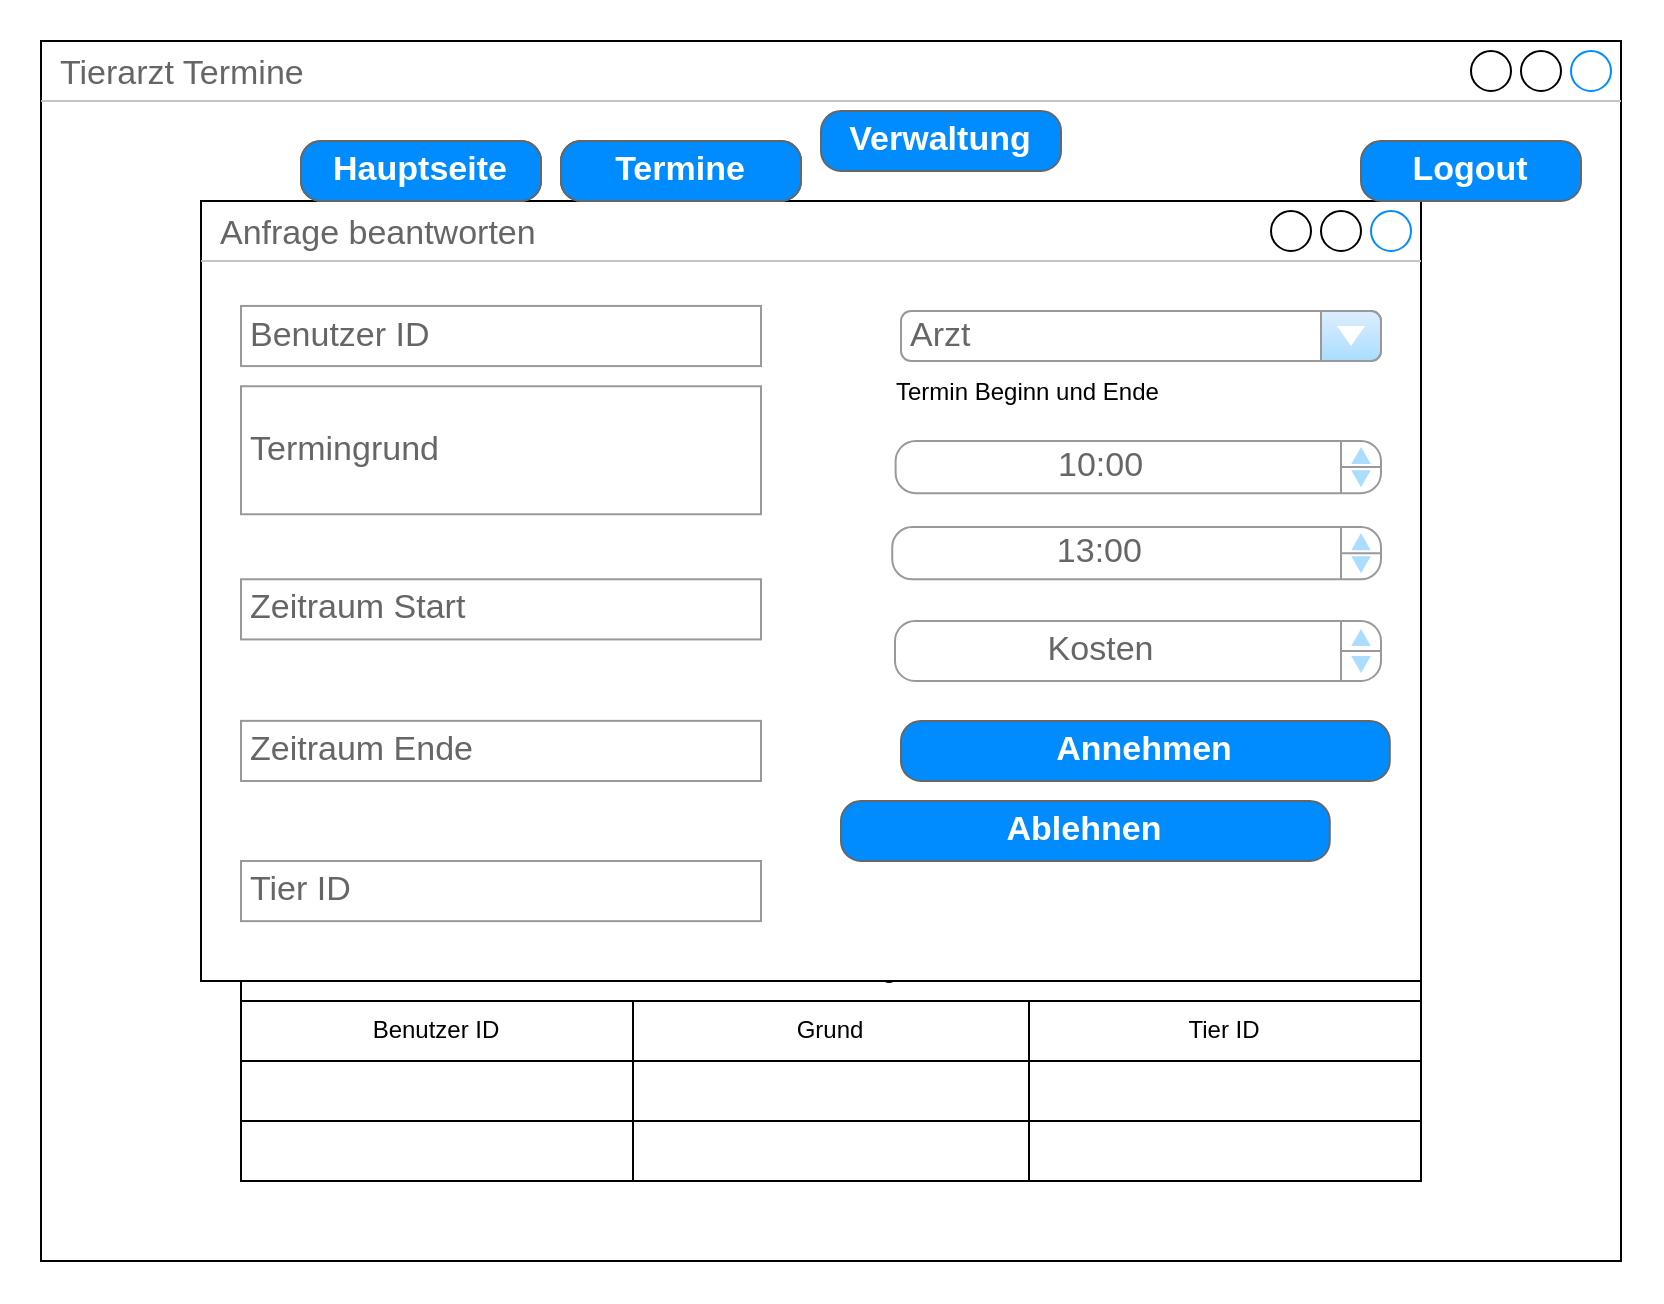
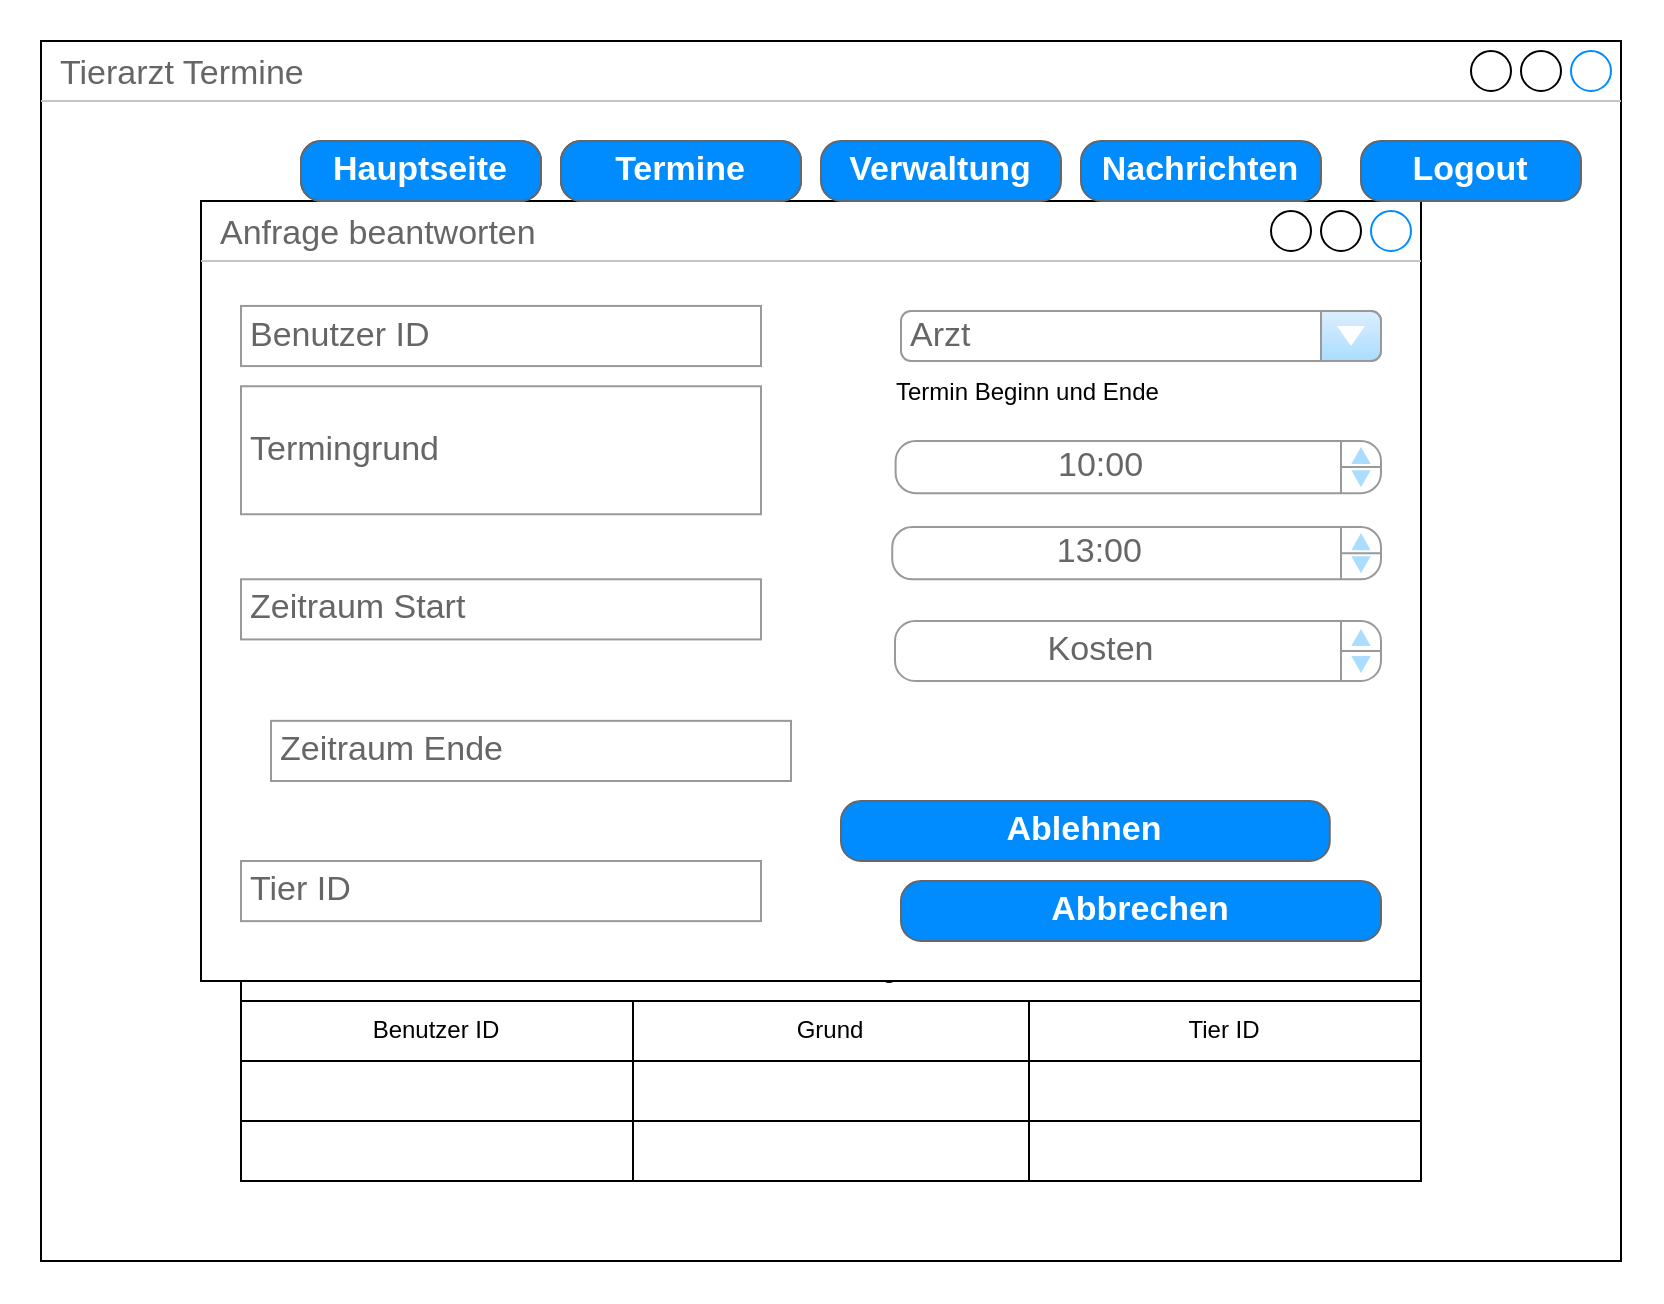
node "Verwaltung": moved (941, 141) -> (941, 171)
node "Nachrichten": added
node "Zeitraum Ende": moved (501, 751) -> (531, 751)
node "Annehmen": removed
node "Abbrechen": added
